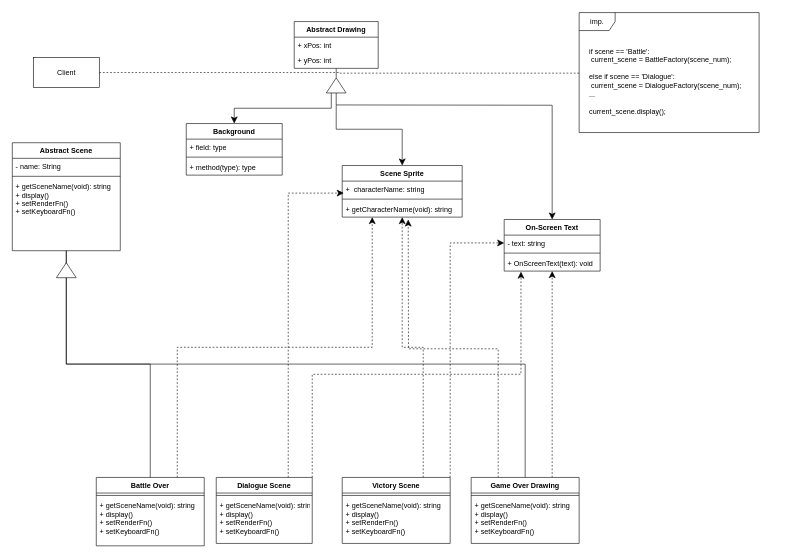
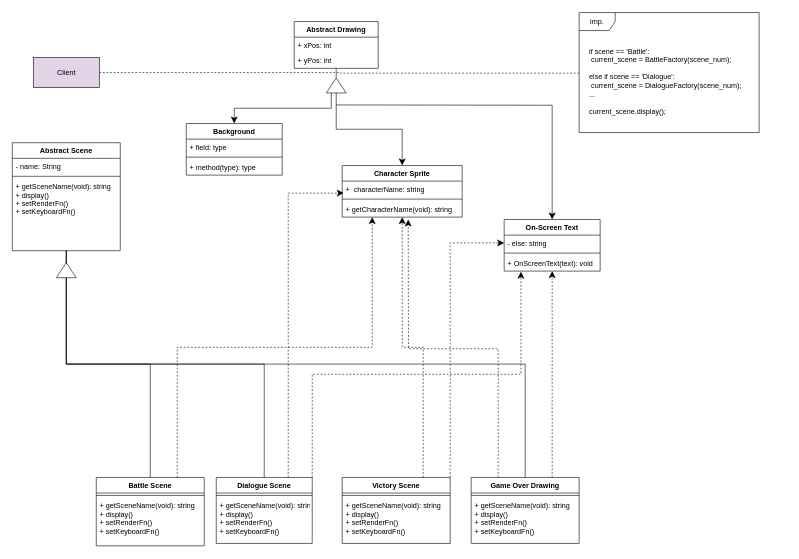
node "Client": fillcolor #ffffff -> #e1d5e7
node "Scene Sprite": label "Scene Sprite" -> "Character Sprite"
node "- text: string": label "- text: string" -> "- else: string"
edge "Abstract Scene" -- "Dialogue Scene": added
node "Battle Over": label "Battle Over" -> "Battle Scene"
